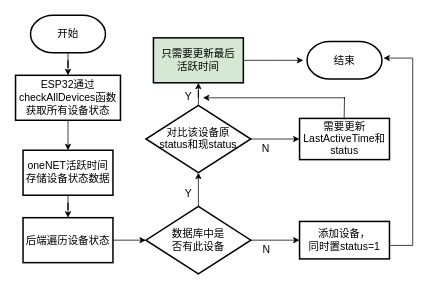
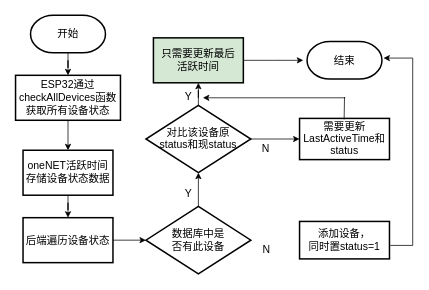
edge "数据库中是 否有此设备" -> "添加设备， 同时置status=1": removed
